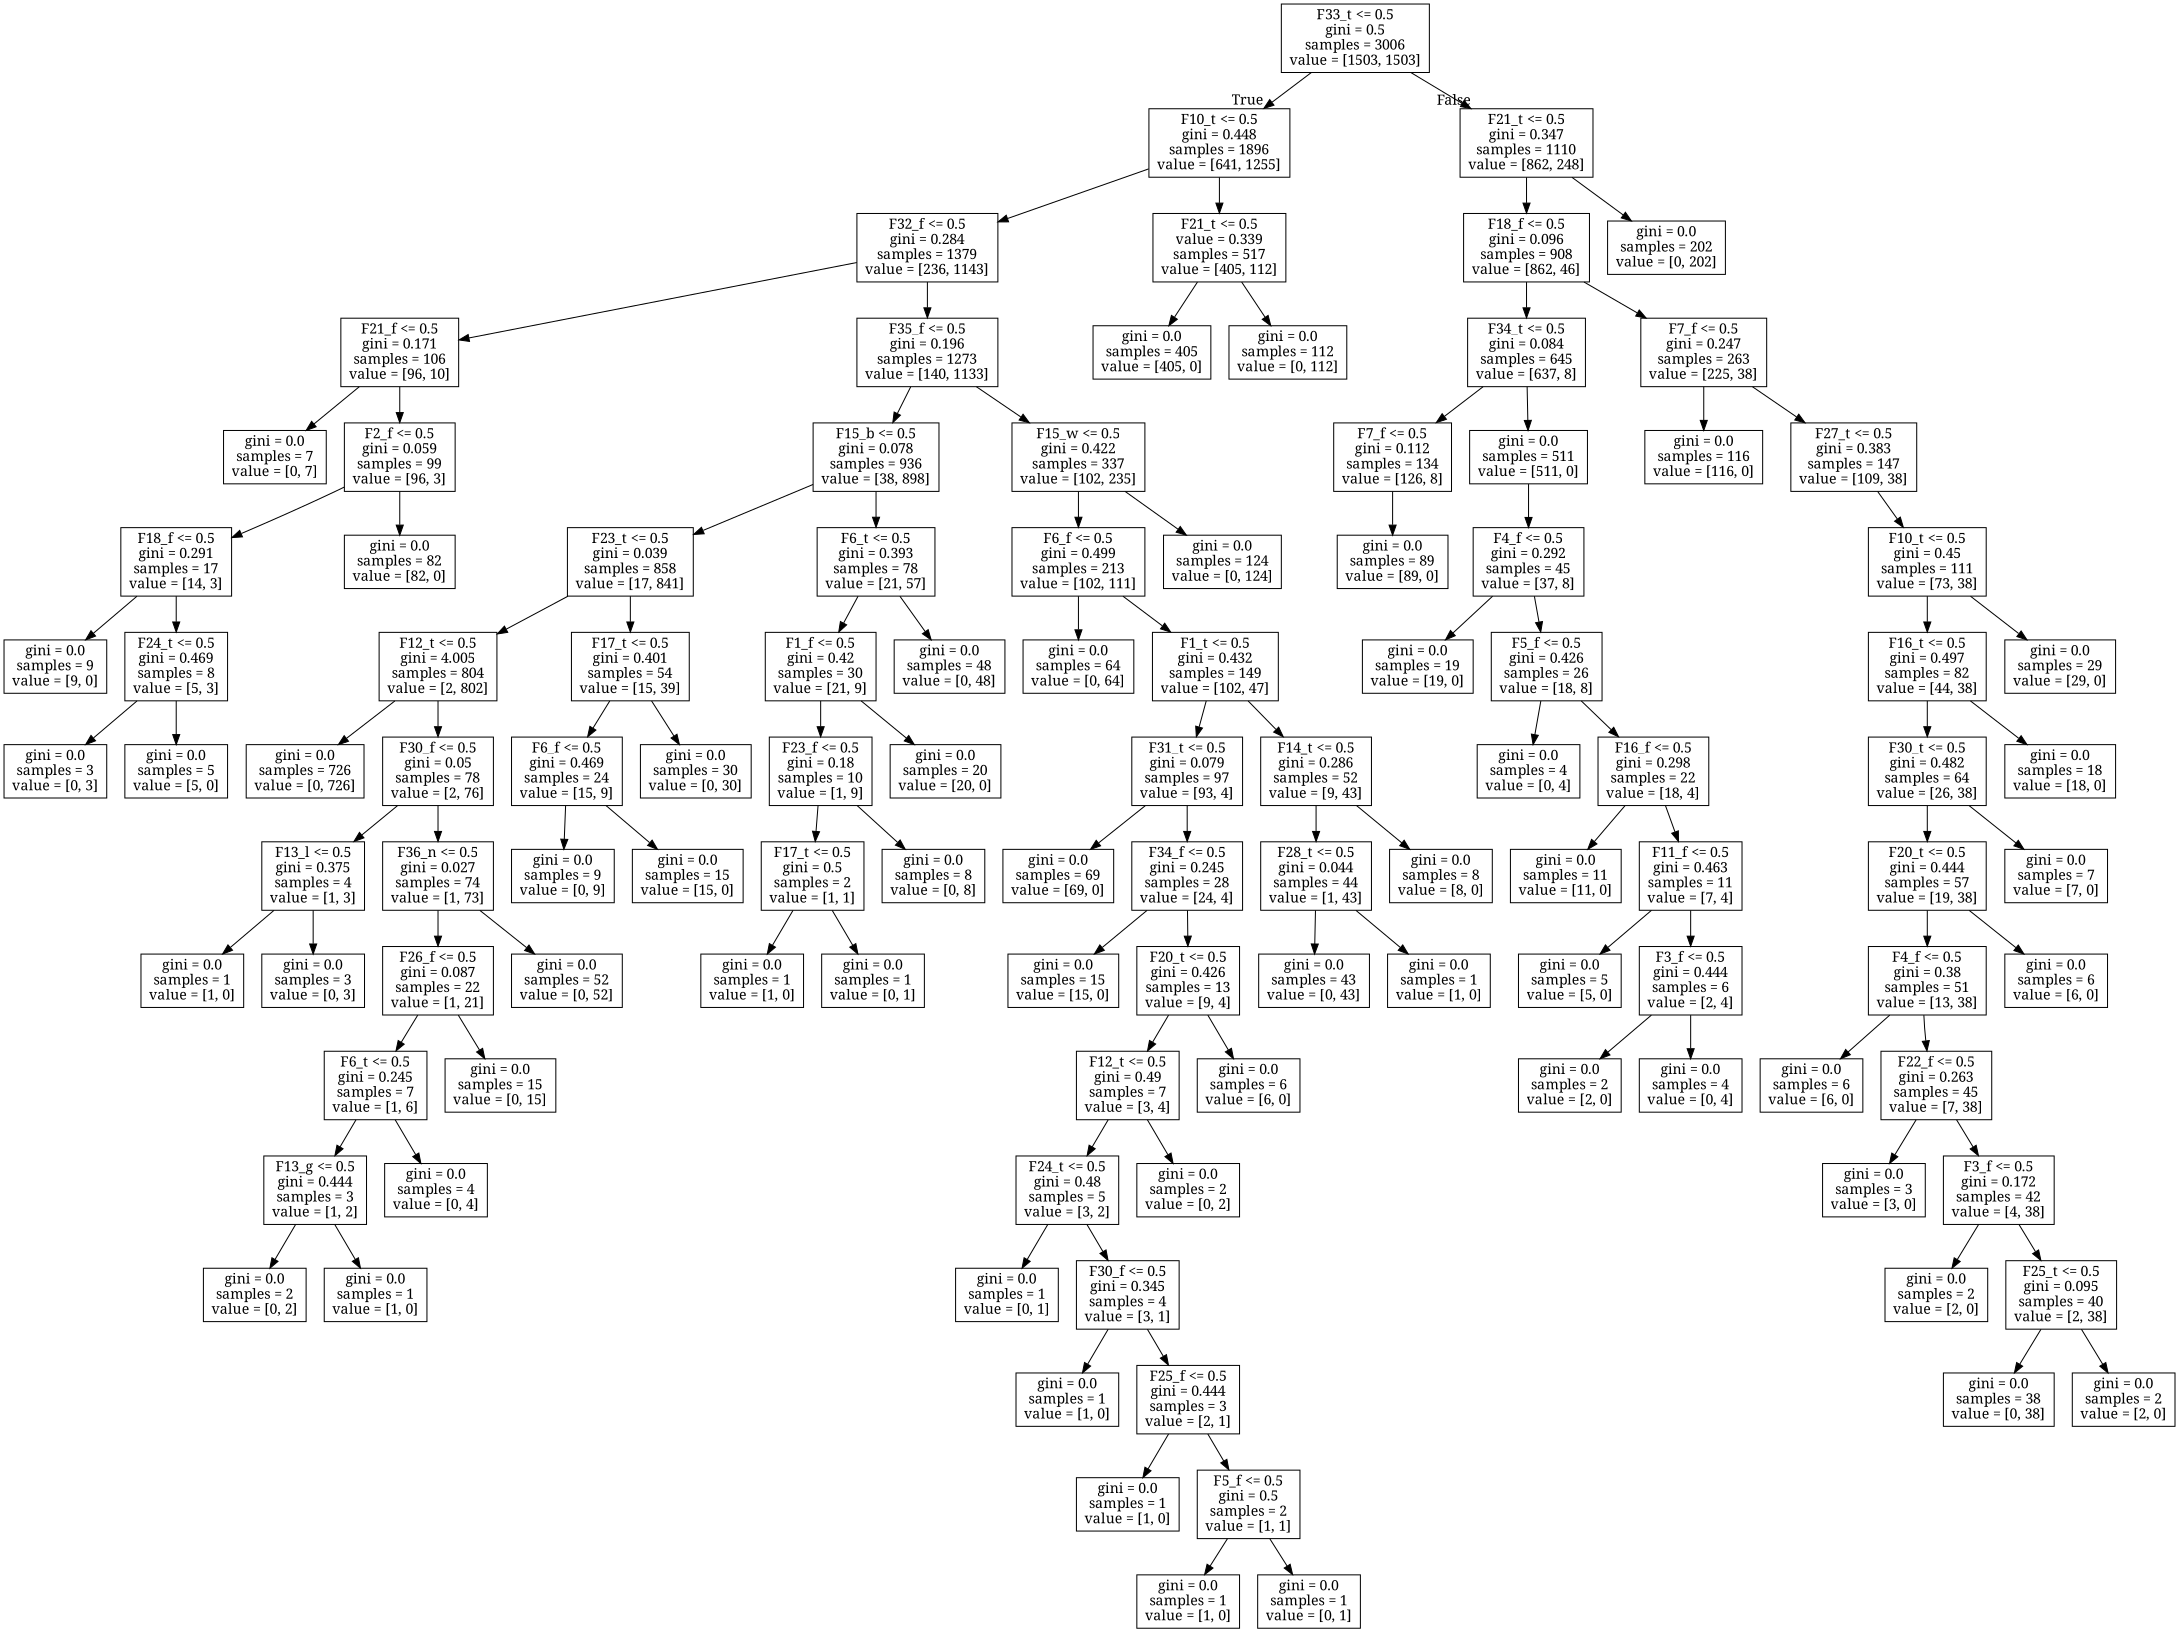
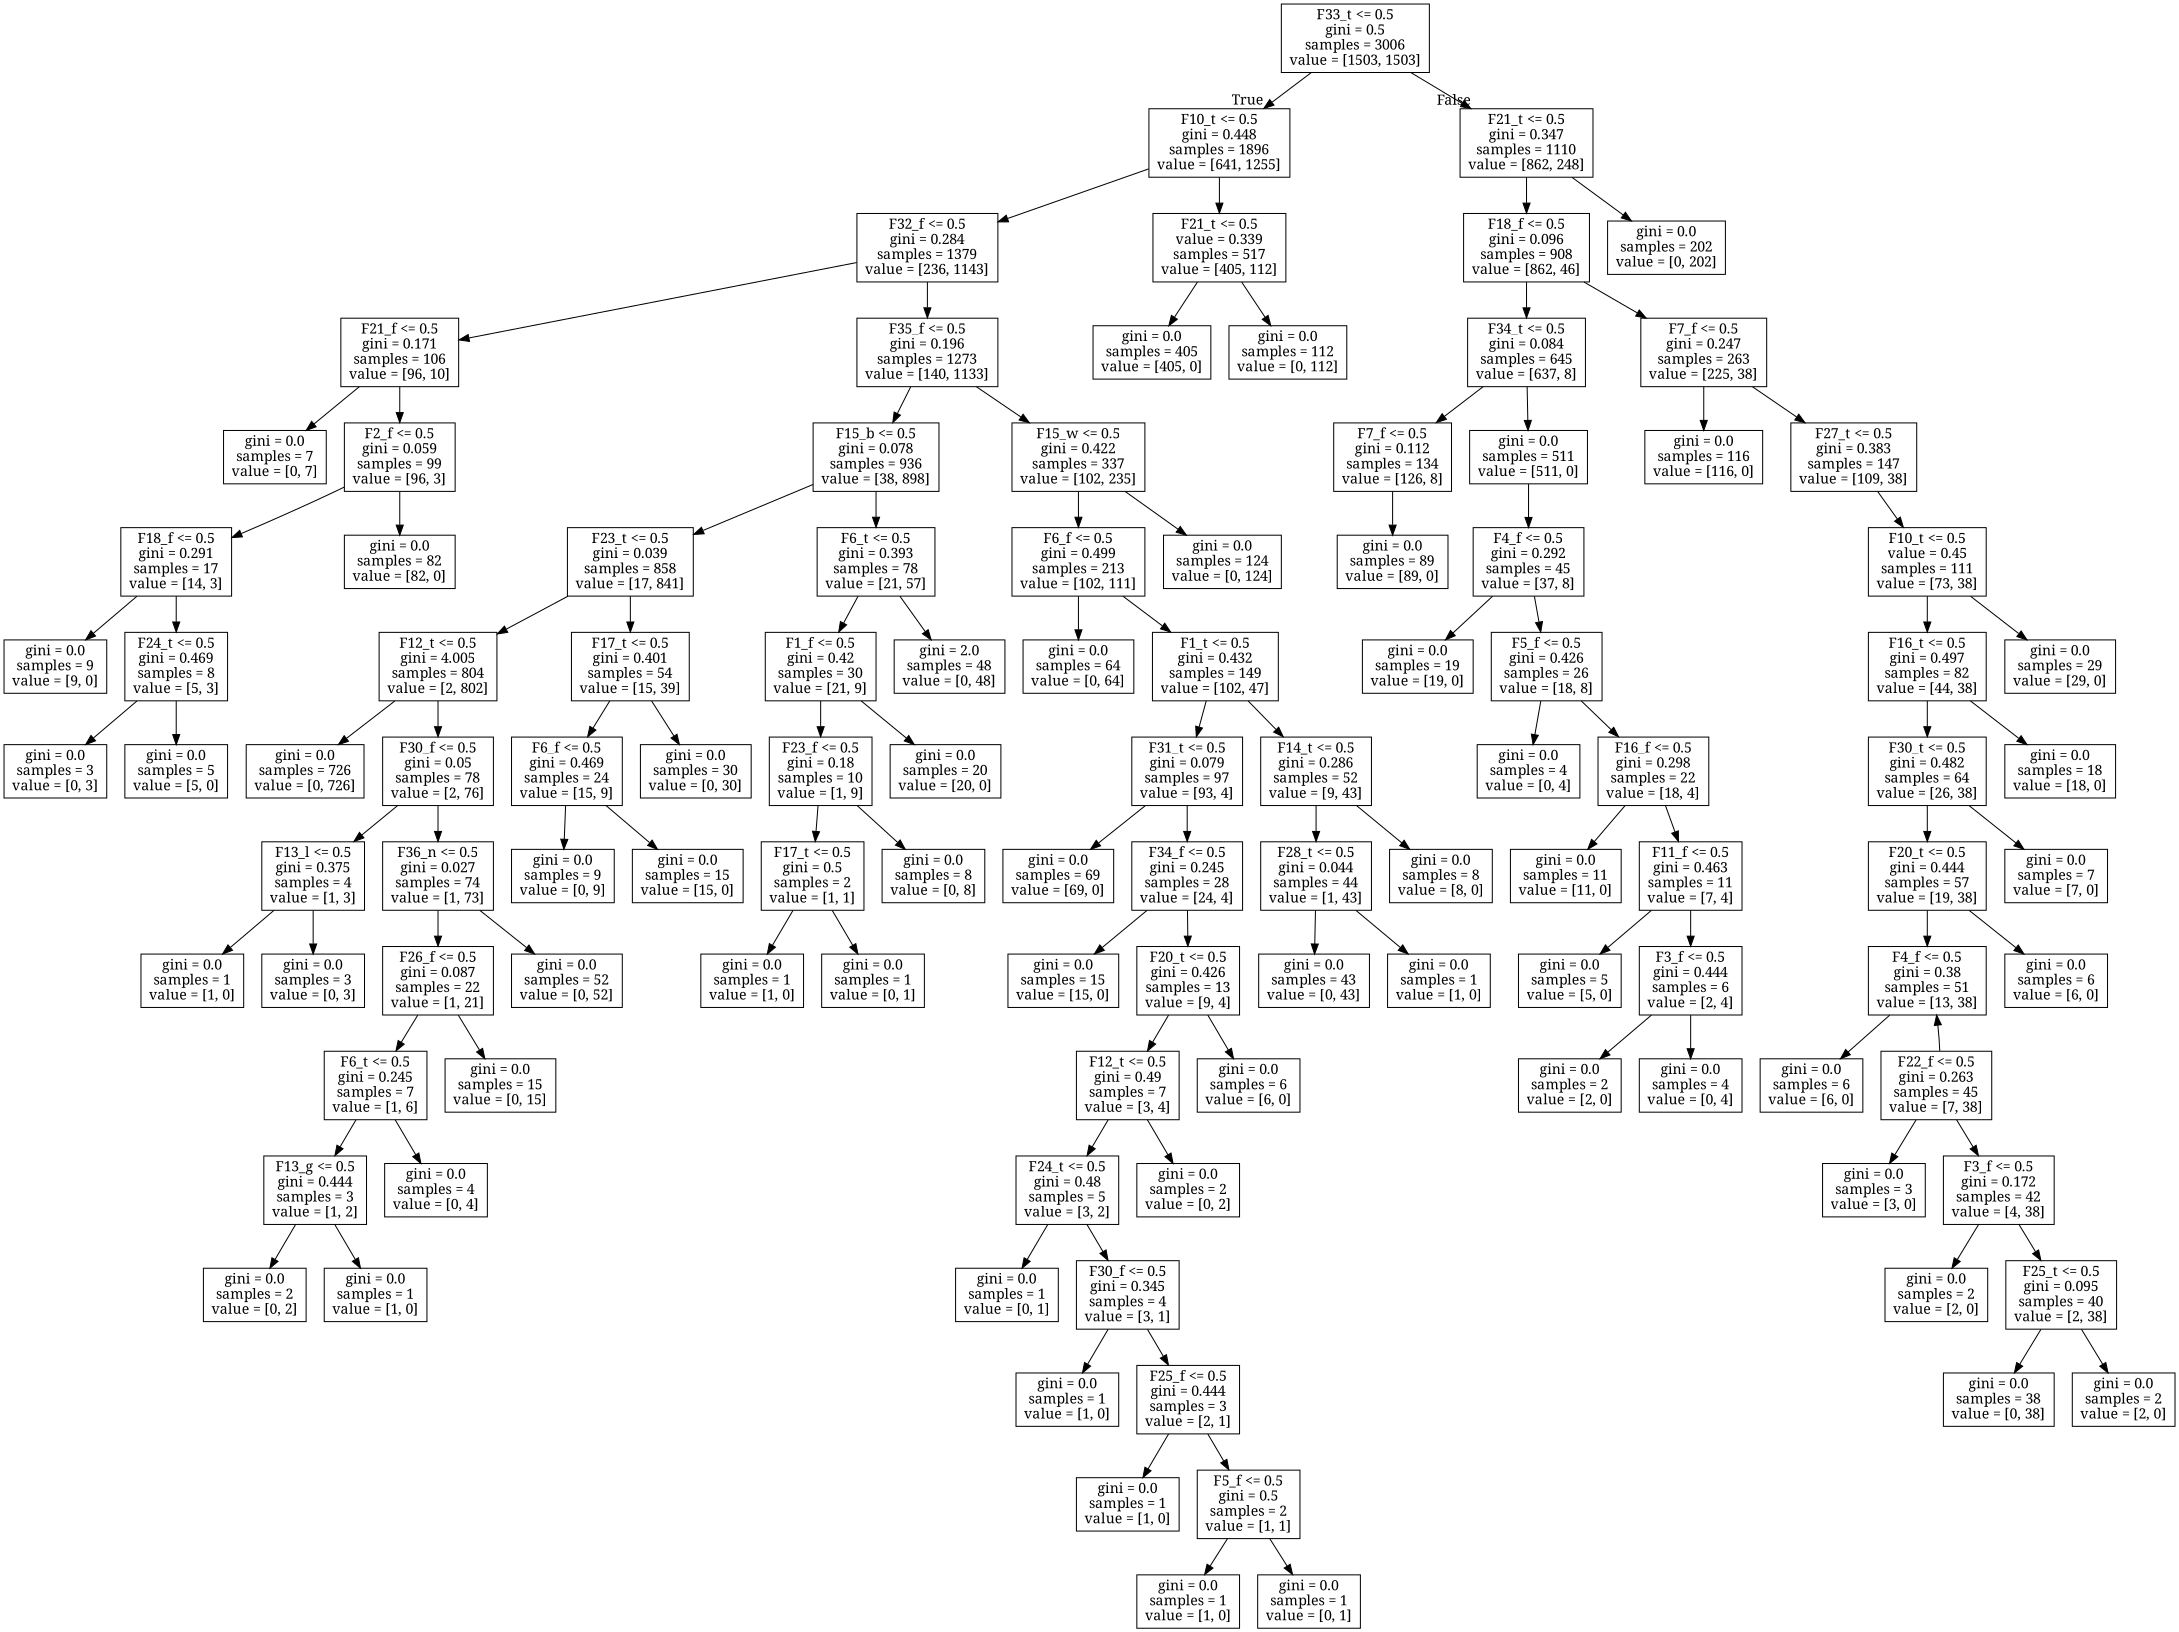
node "F10_t <= 0.5 gini = 0.45 samples = 111 value = [73, 38]": label "F10_t <= 0.5 gini = 0.45 samples = 111 value = [73, 38]" -> "F10_t <= 0.5 value = 0.45 samples = 111 value = [73, 38]"
node "gini = 0.0 samples = 48 value = [0, 48]": label "gini = 0.0 samples = 48 value = [0, 48]" -> "gini = 2.0 samples = 48 value = [0, 48]"
edge "F4_f <= 0.5 gini = 0.38 samples = 51 value = [13, 38]" -> "F22_f <= 0.5 gini = 0.263 samples = 45 value = [7, 38]": reversed
